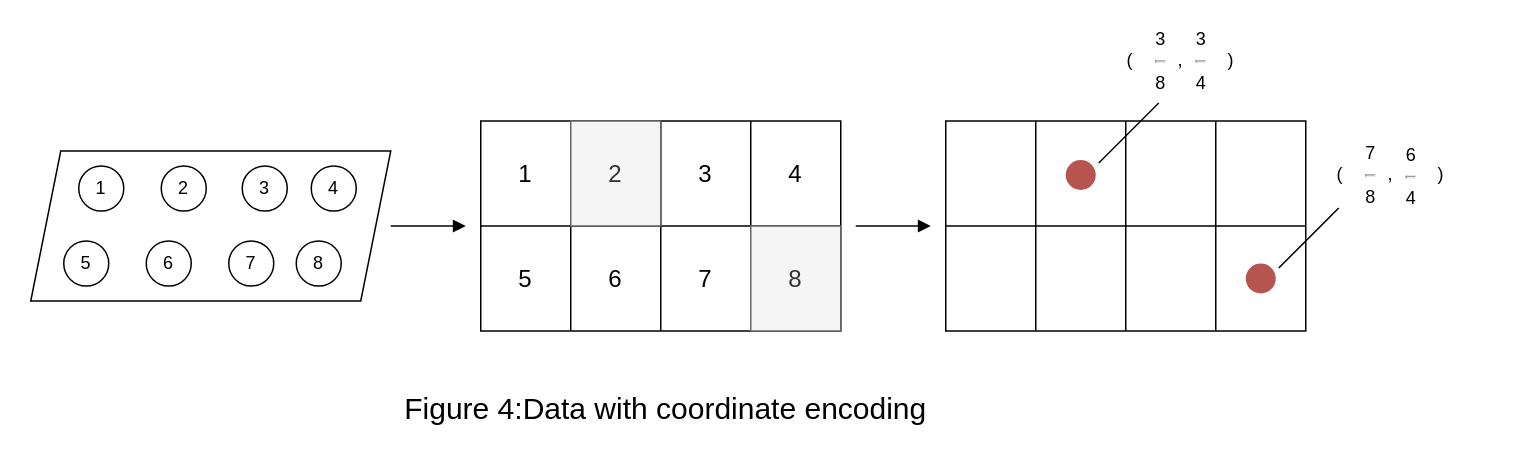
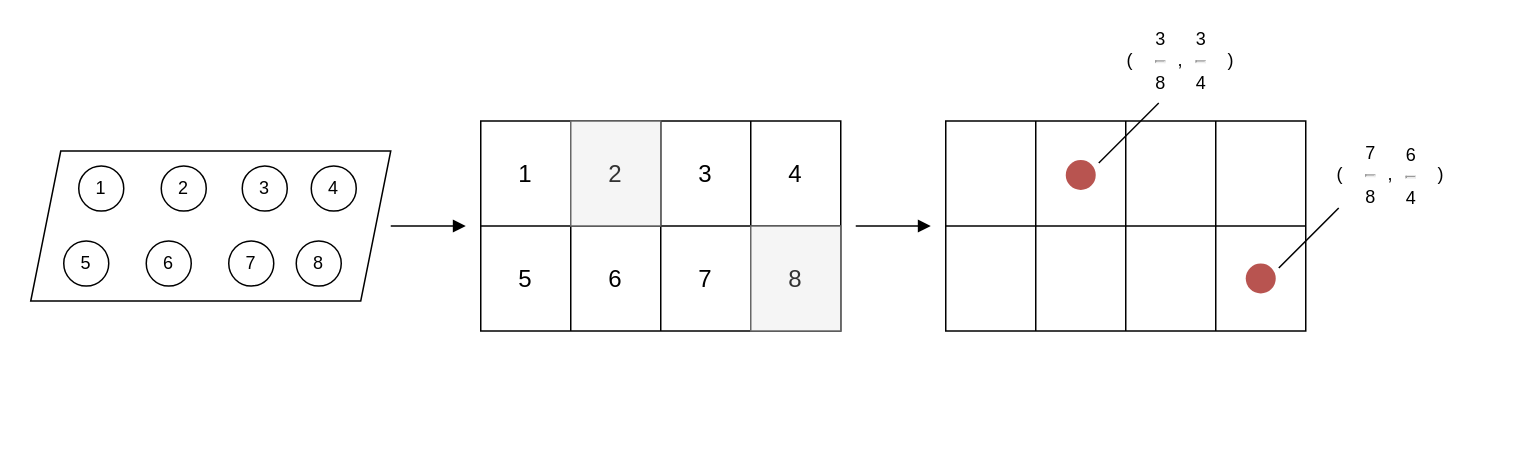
node "Figure 4:Data with coordinate encoding": removed
